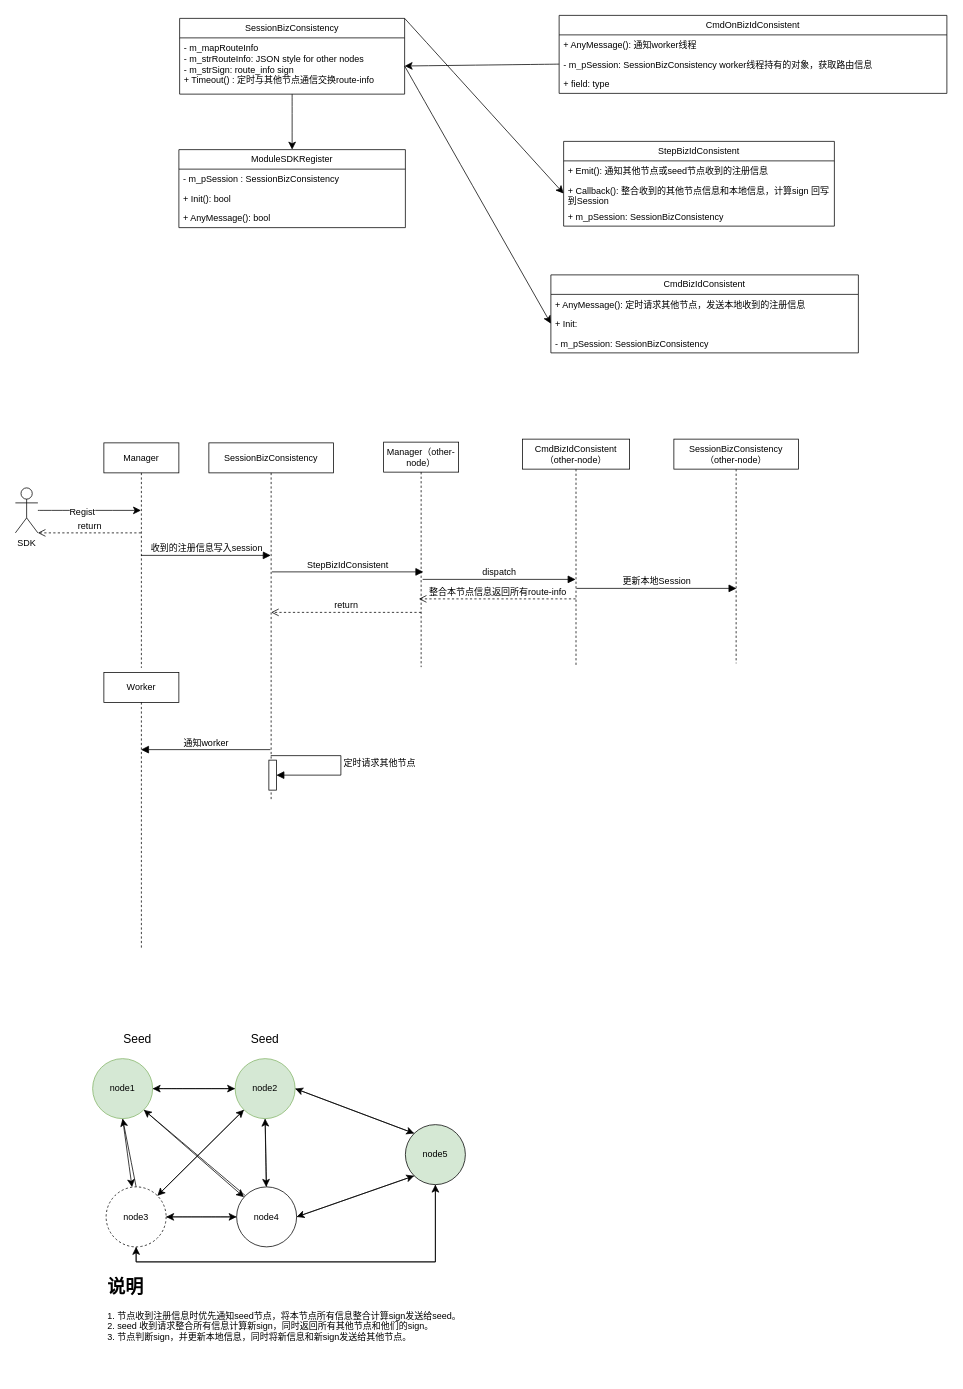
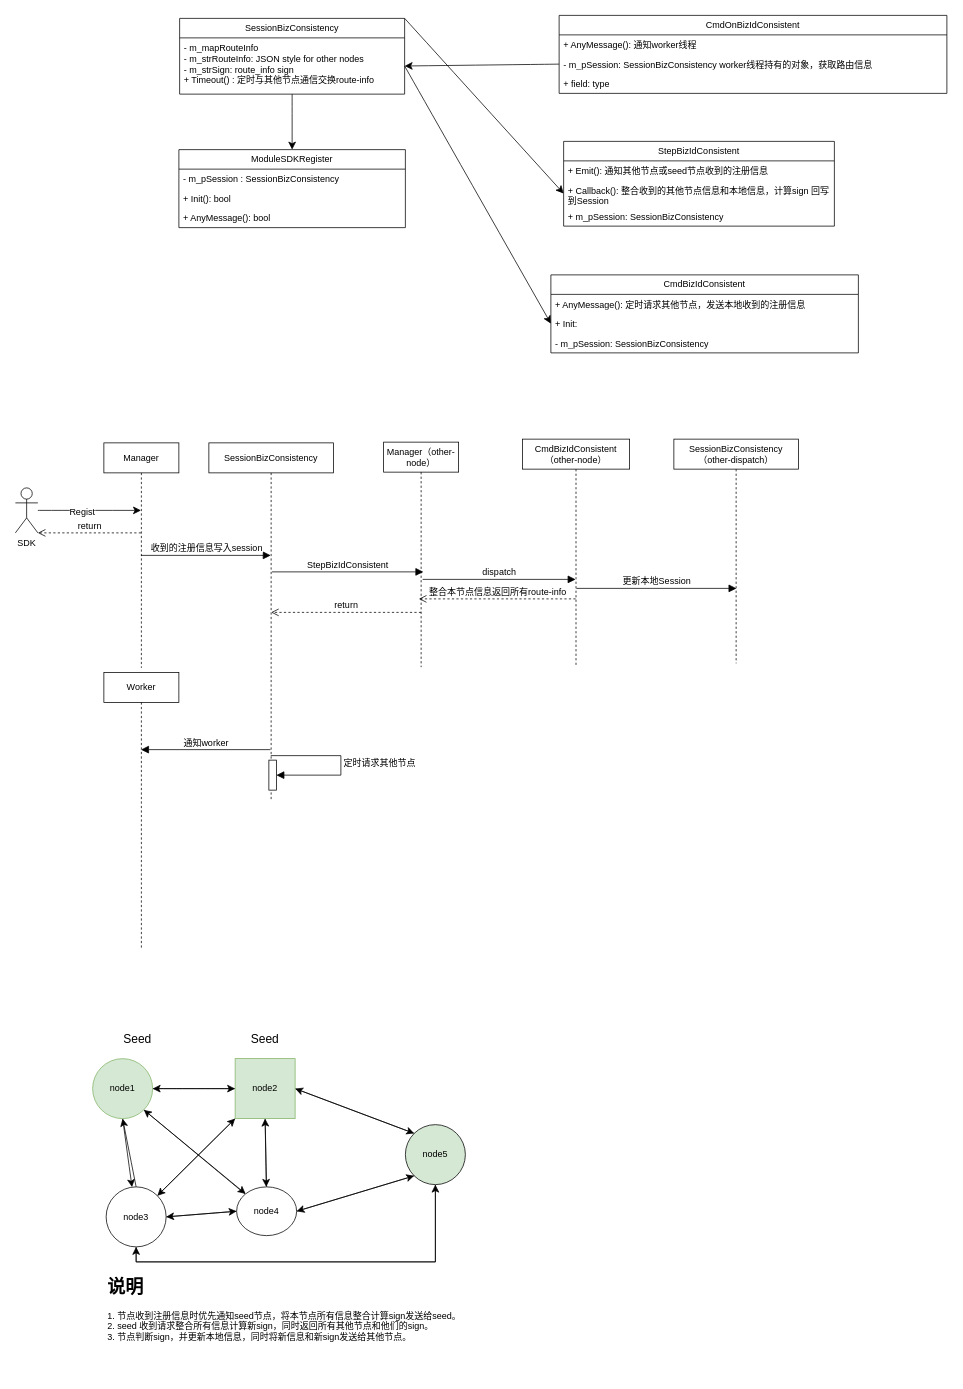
node "SessionBizConsistency（other-node）": label "SessionBizConsistency（other-node）" -> "SessionBizConsistency（other-dispatch）"
node "node2": shape ellipse -> rectangle
node "node3": style dashed -> solid
node "node4": size 60x60 -> 60x49
